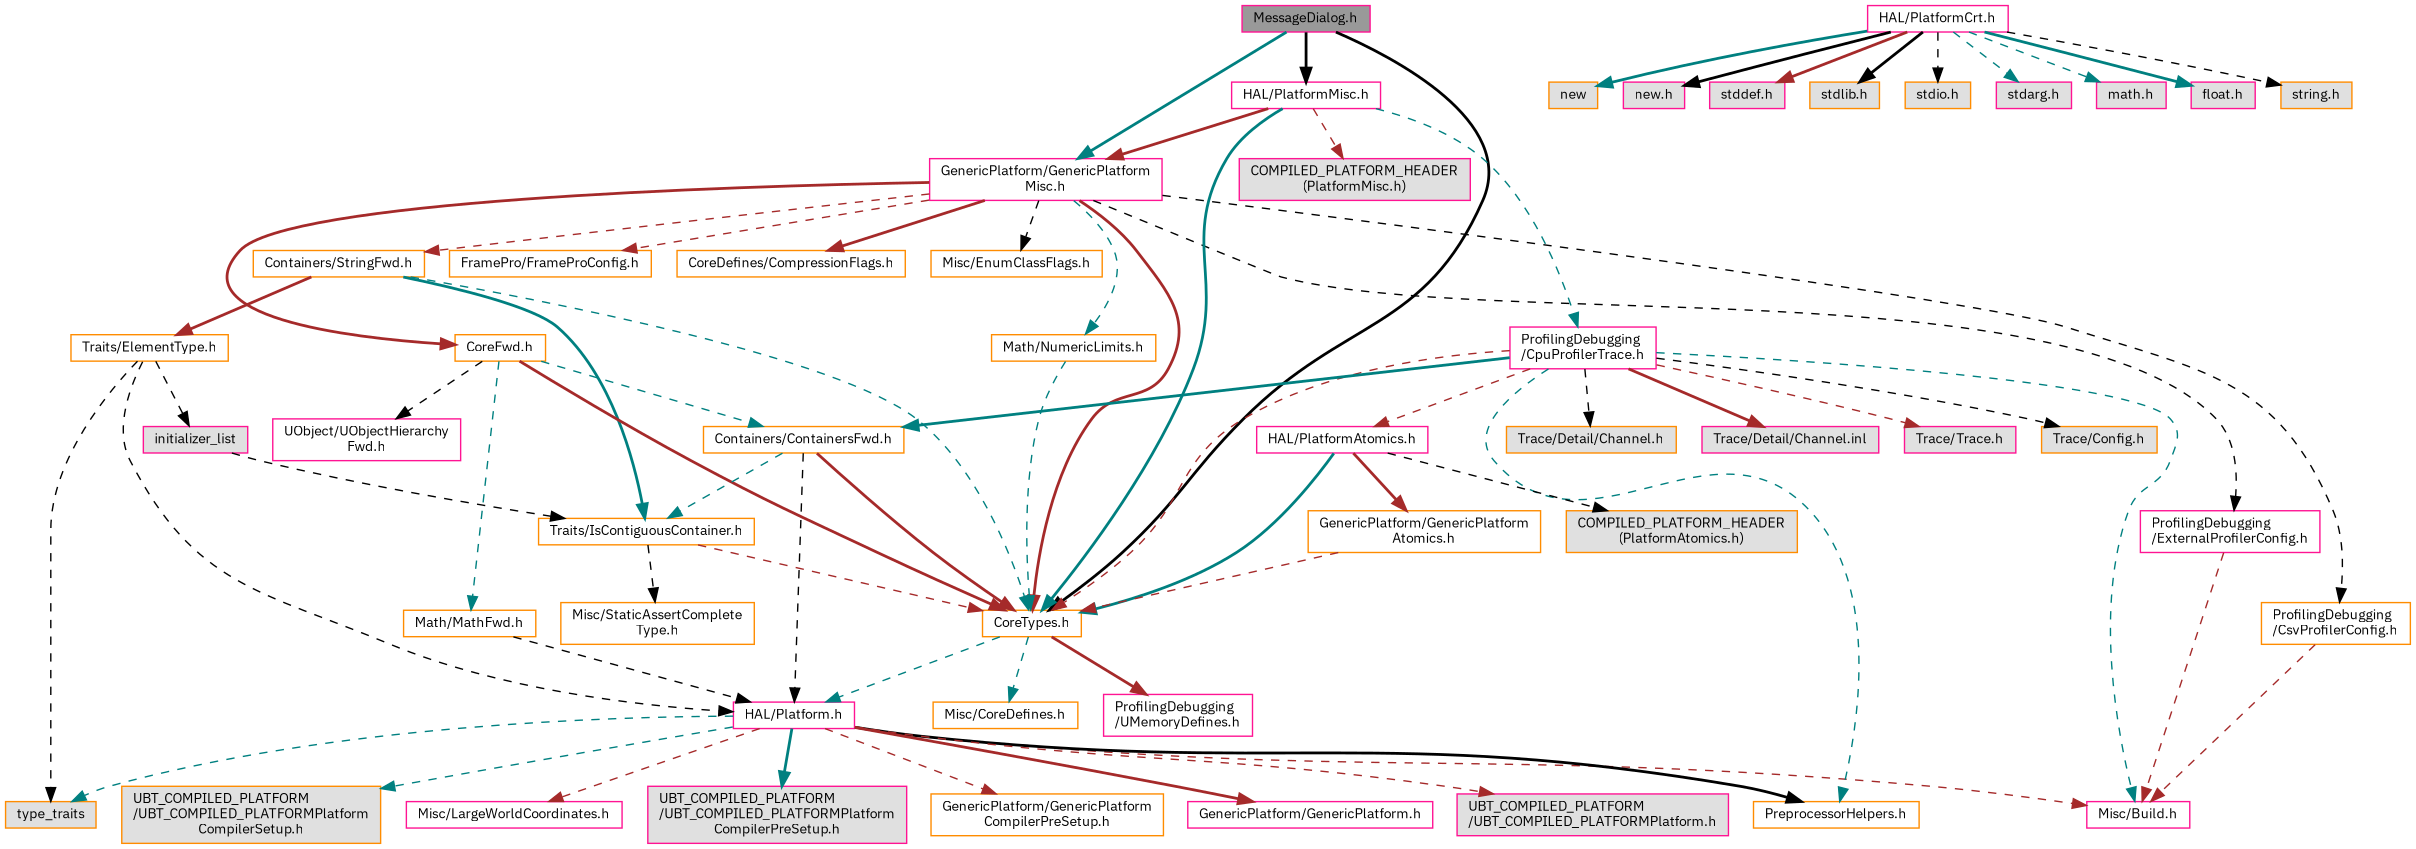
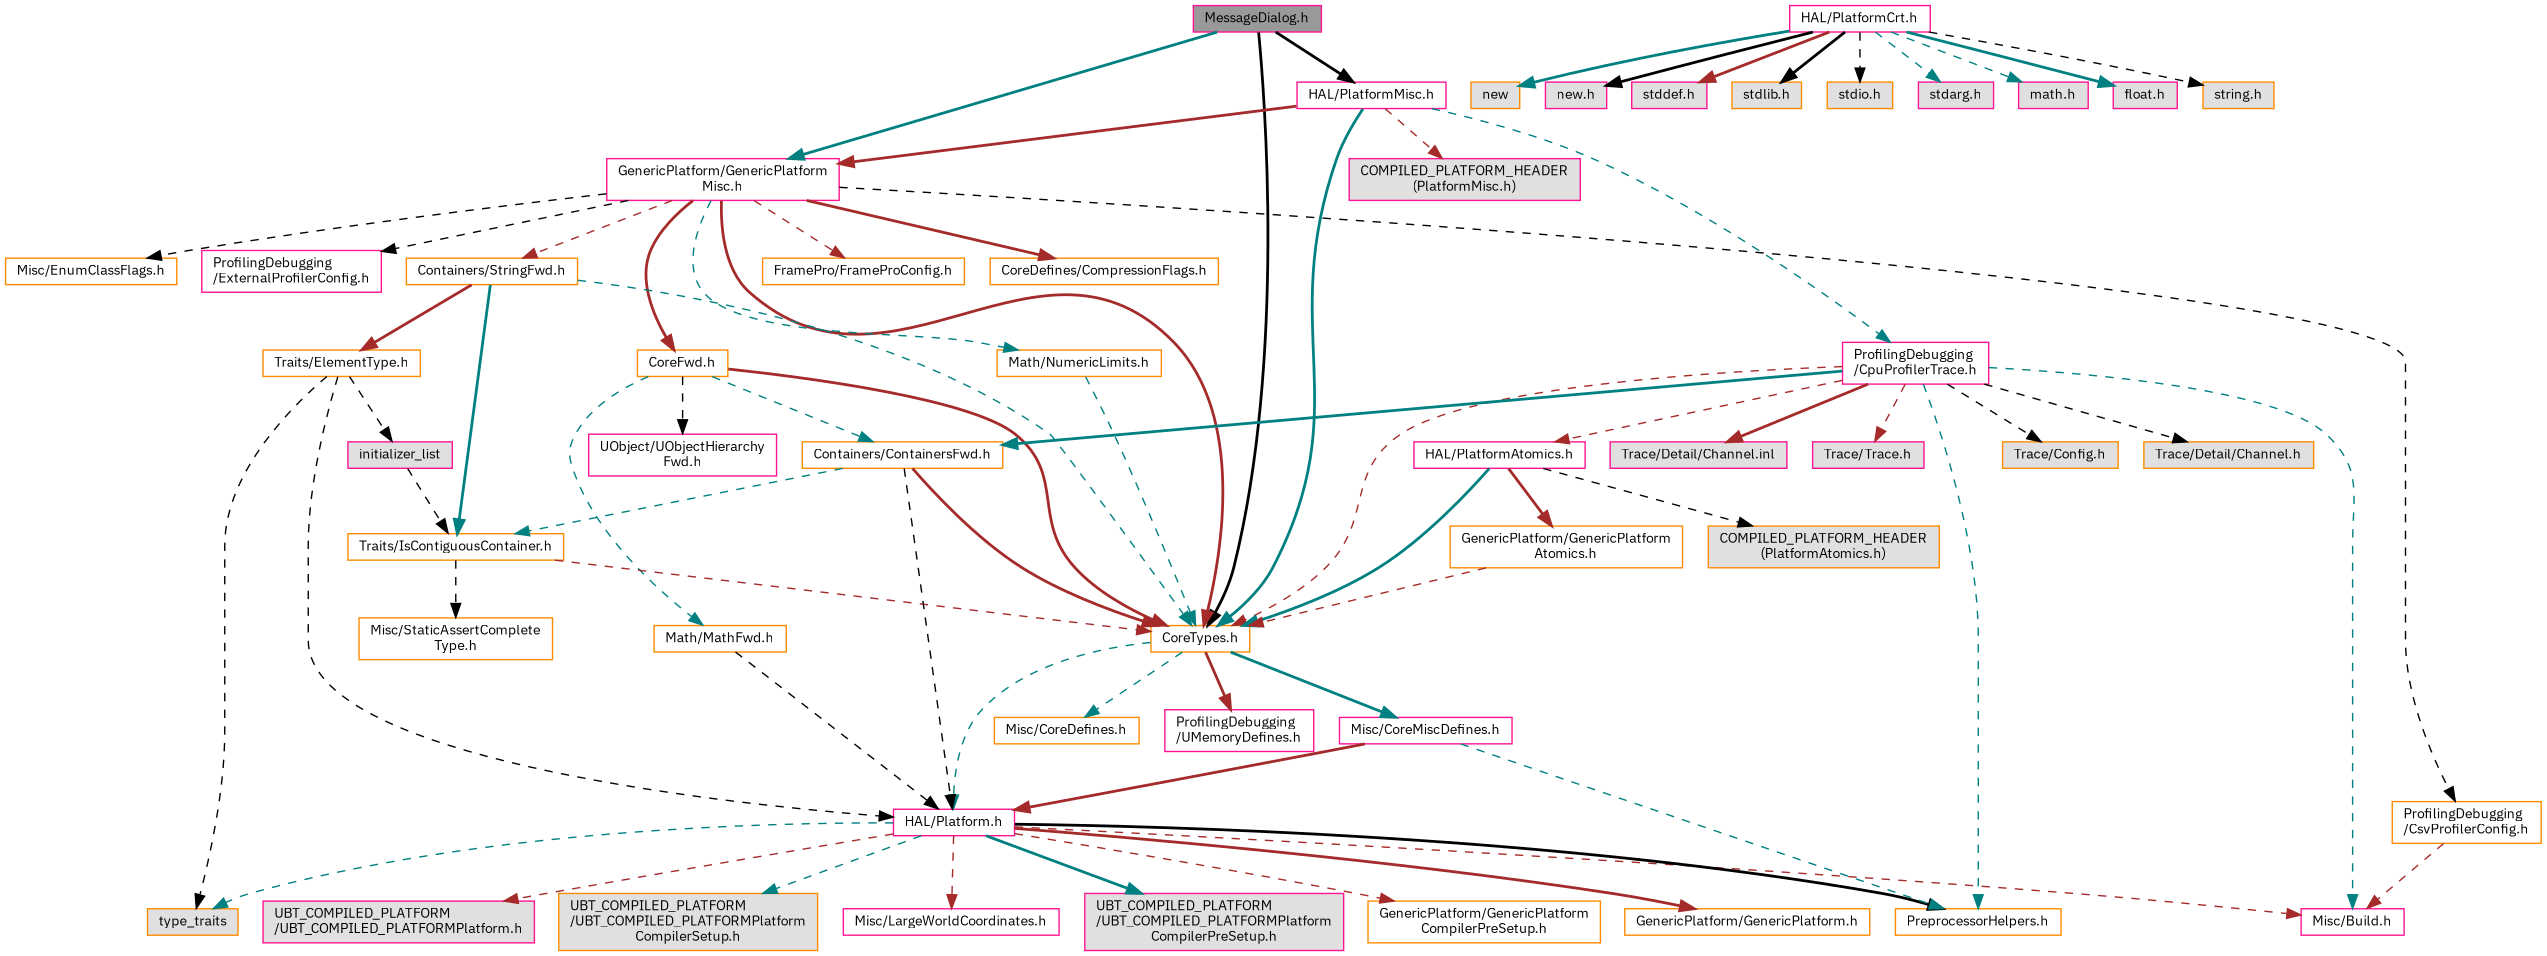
edge "ProfilingDebugging /ExternalProfilerConfig.h" -> "Misc/Build.h": removed
node "Misc/CoreMiscDefines.h": added
node "GenericPlatform/GenericPlatform.h": color deeppink -> darkorange
